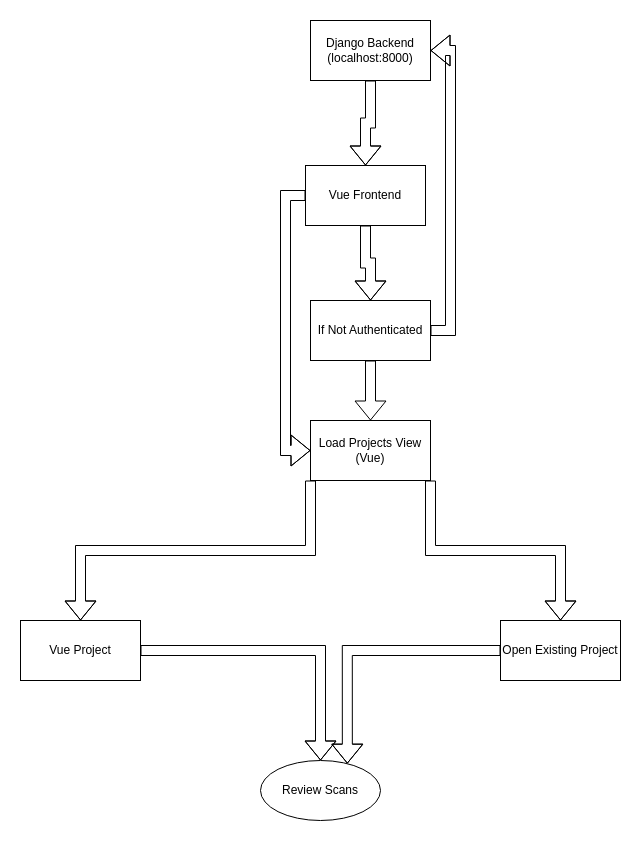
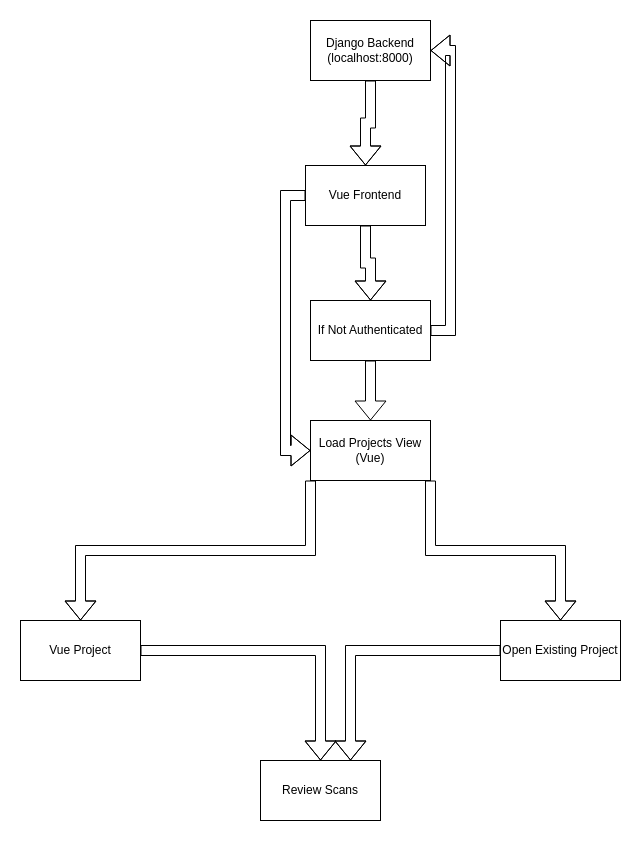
node "Review Scans": shape ellipse -> rectangle
